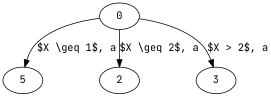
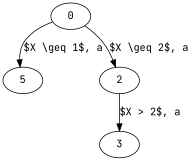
edge "0" -> "3": now "2" -> "3"
